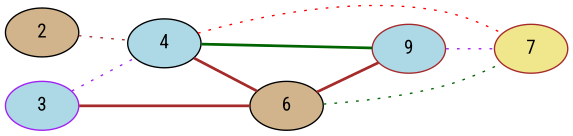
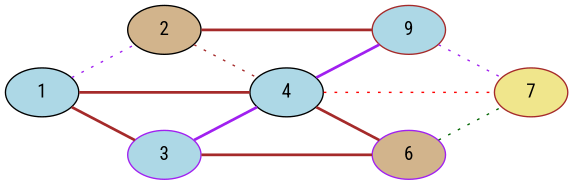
edge "4" -- "9": color darkgreen -> purple
edge "4" -- "3": style dotted -> bold
edge "9" -- "6": now "9" -- "2"
node "1": added
node "6": color black -> purple
